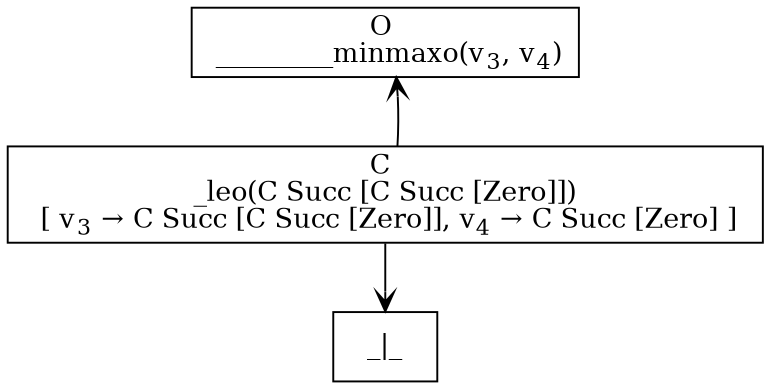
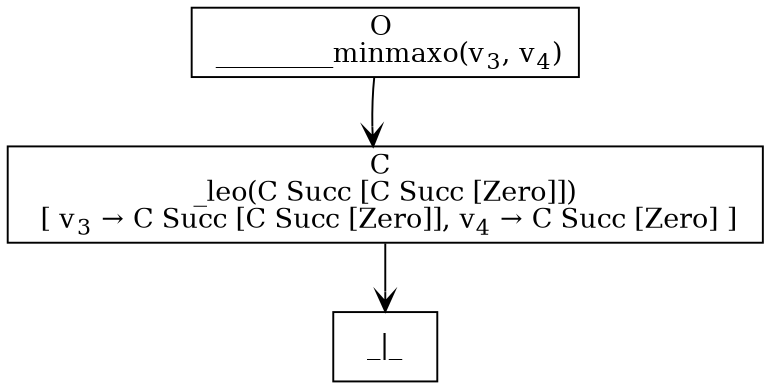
edge "C" -> "O": reversed
